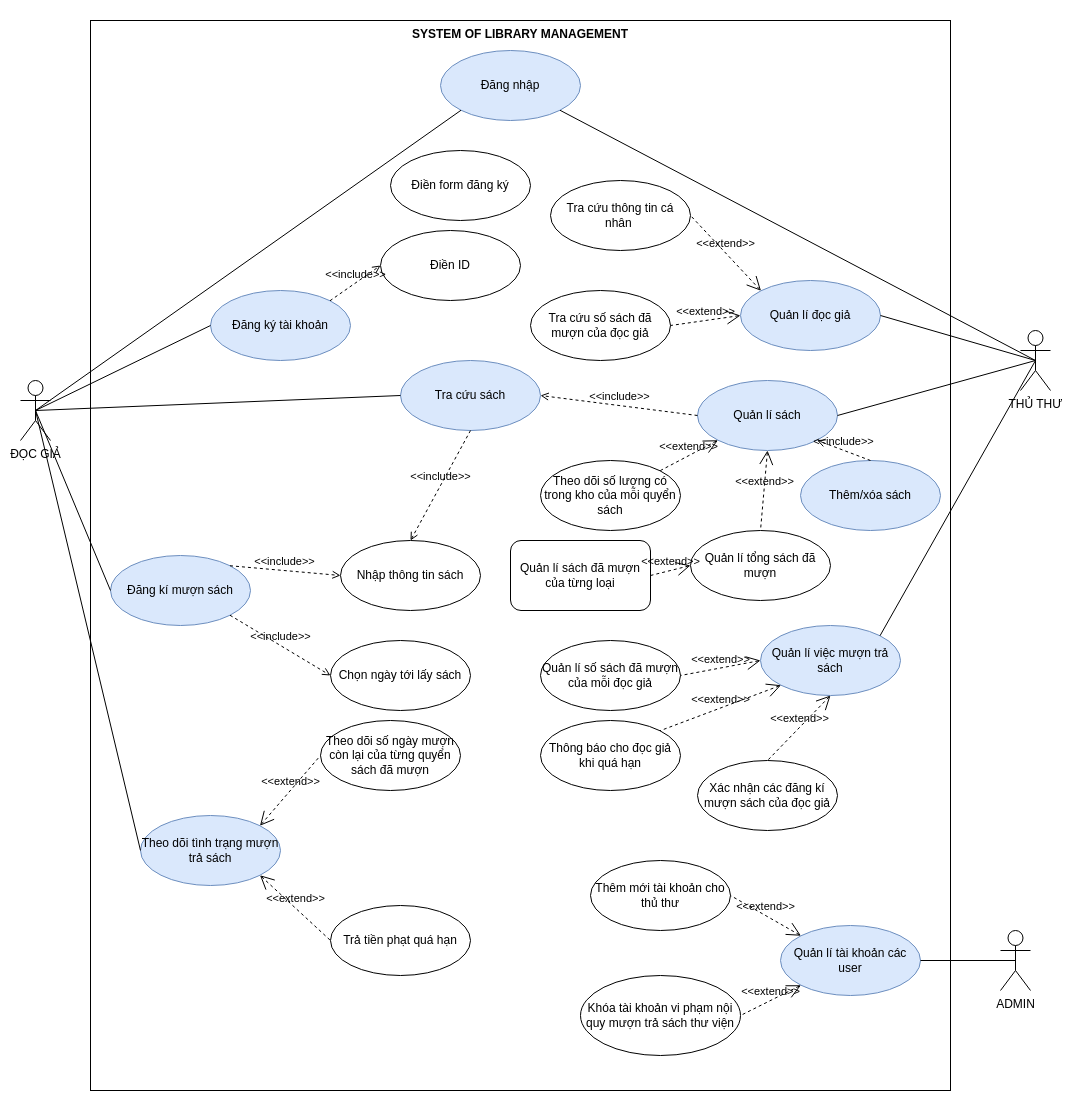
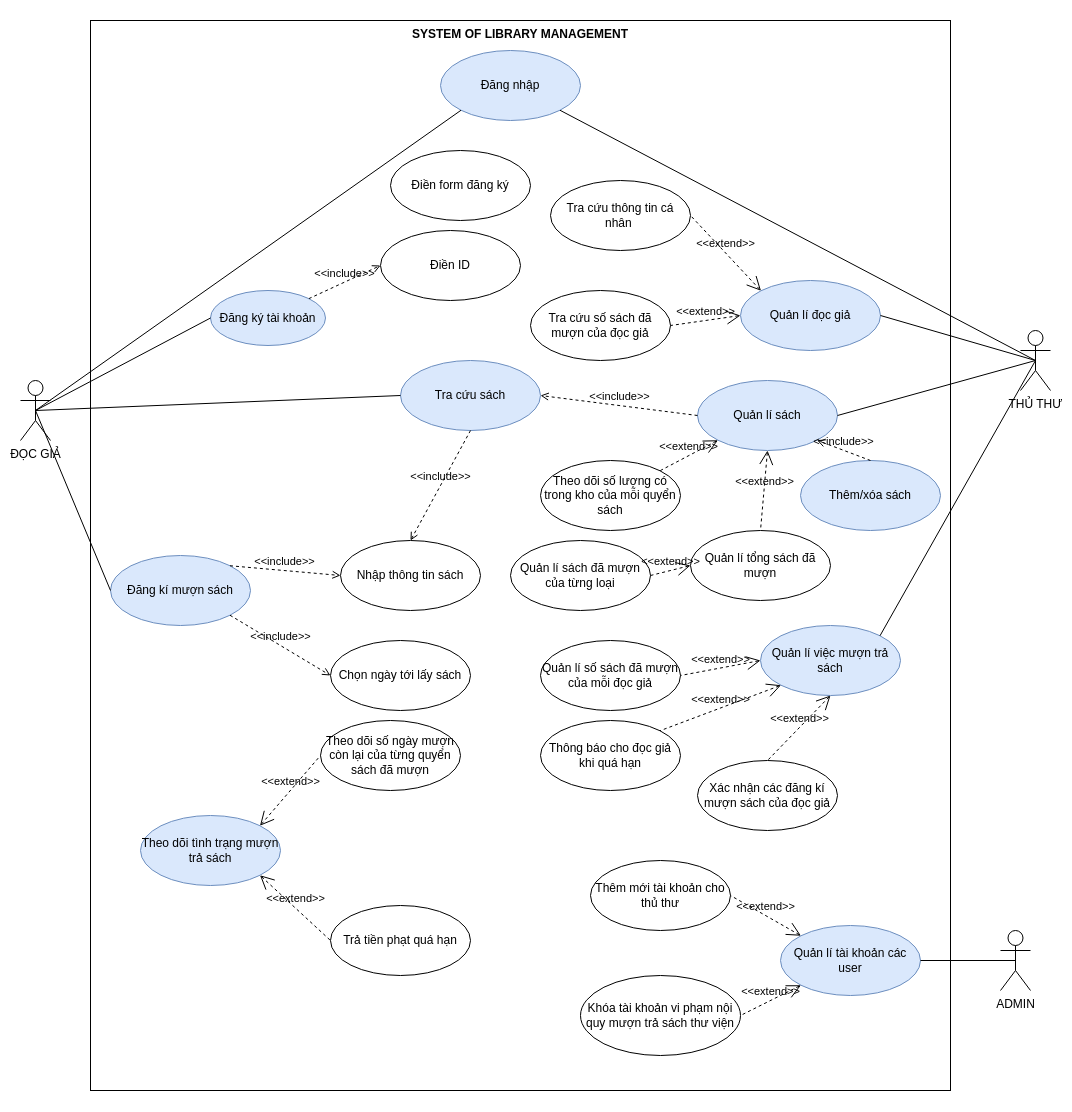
node "Đăng ký tài khoản": size 140x70 -> 115x55
node "Quản lí sách đã mượn của từng loại": shape rounded rectangle -> ellipse
edge "ĐỌC GIẢ" -- "Theo dõi tình trạng mượn trả sách": removed
